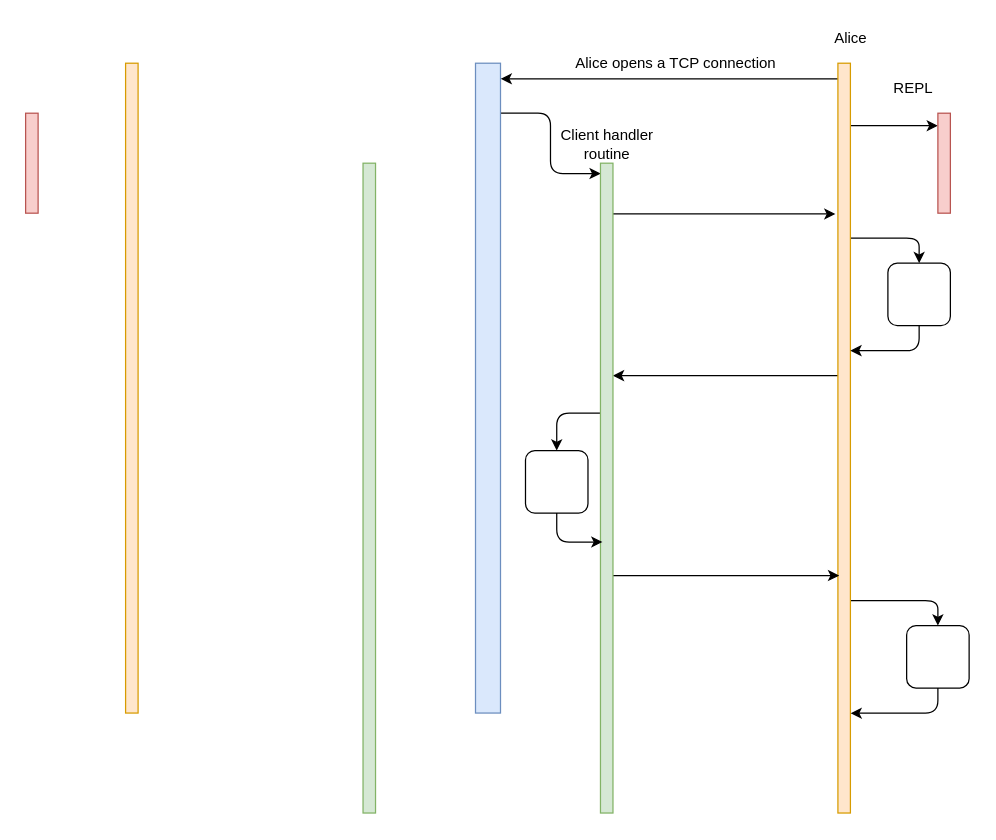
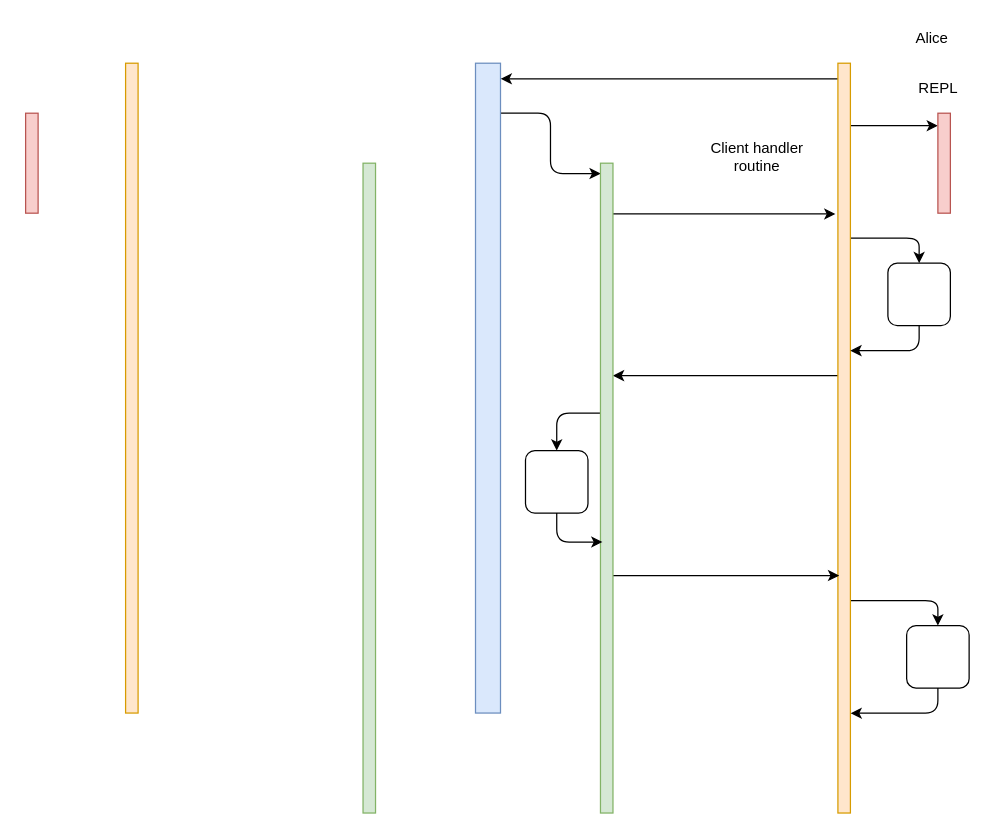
node "Alice": moved (851, 38) -> (932, 38)
node "Alice opens a TCP connection": removed
node "REPL": moved (913, 88) -> (938, 88)
node "Client handler routine": moved (607, 144) -> (757, 157)
